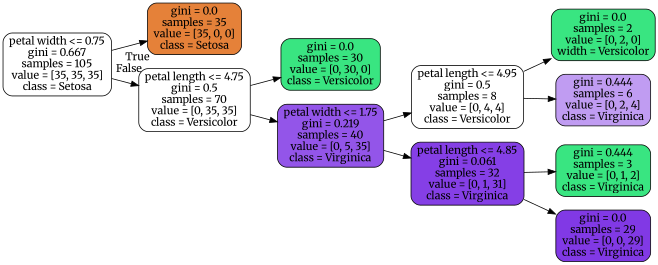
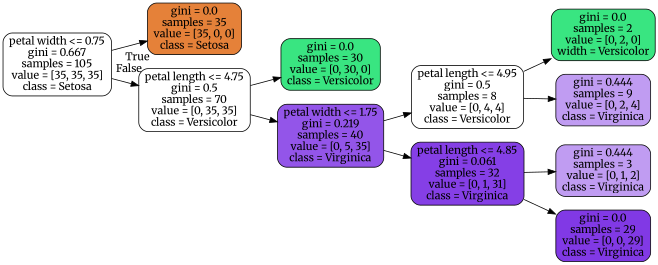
node "gini = 0.444 samples = 6 value = [0, 2, 4] class = Virginica": label "gini = 0.444 samples = 6 value = [0, 2, 4] class = Virginica" -> "gini = 0.444 samples = 9 value = [0, 2, 4] class = Virginica"
node "gini = 0.444 samples = 3 value = [0, 1, 2] class = Virginica": fillcolor #39e581ff -> #8139e57f
